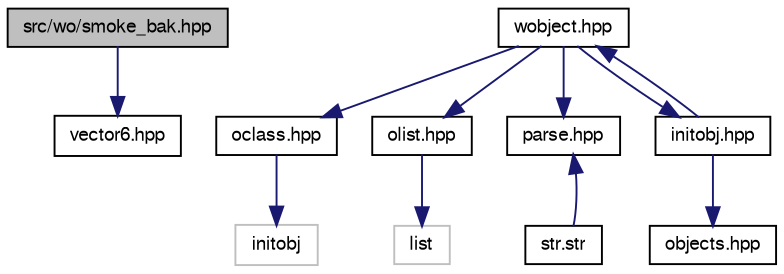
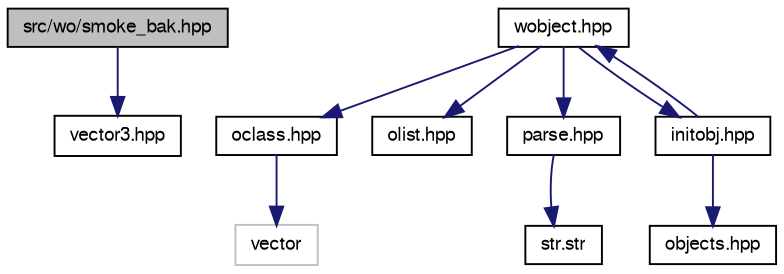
node "vector6.hpp": label "vector6.hpp" -> "vector3.hpp"
edge "str.str" -> "parse.hpp": reversed
node "initobj": label "initobj" -> "vector"
node "list": removed
